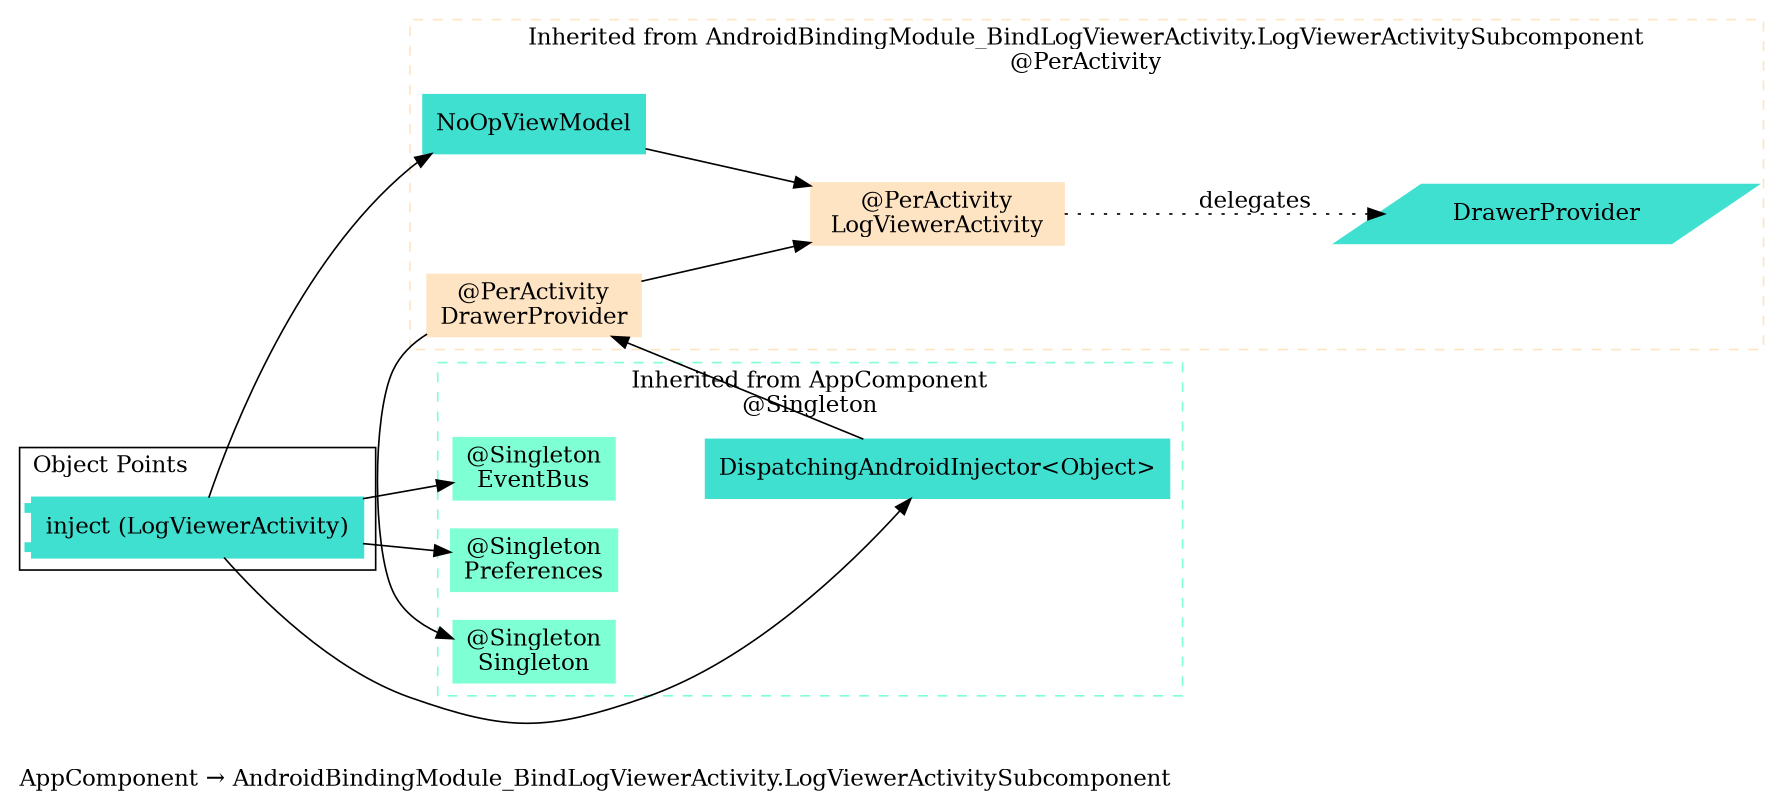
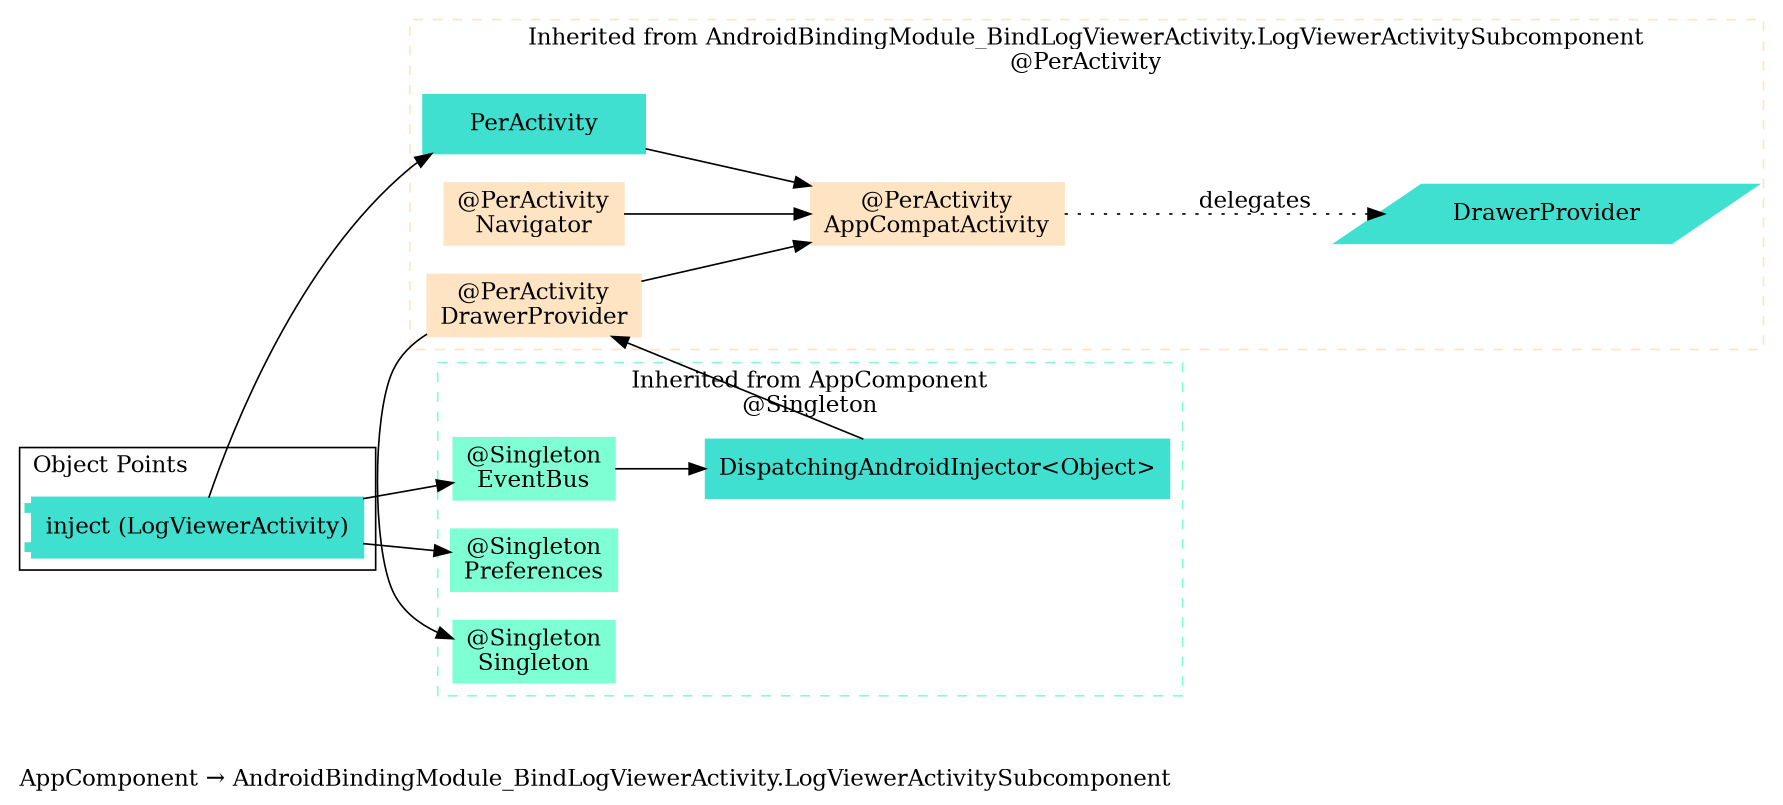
node "NoOpViewModel": label "NoOpViewModel" -> "PerActivity"
node "@PerActivity Navigator": added
node "@PerActivity LogViewerActivity": label "@PerActivity LogViewerActivity" -> "@PerActivity AppCompatActivity"
edge "inject (LogViewerActivity)" -> "DispatchingAndroidInjector<Object>": now "@Singleton EventBus" -> "DispatchingAndroidInjector<Object>"
